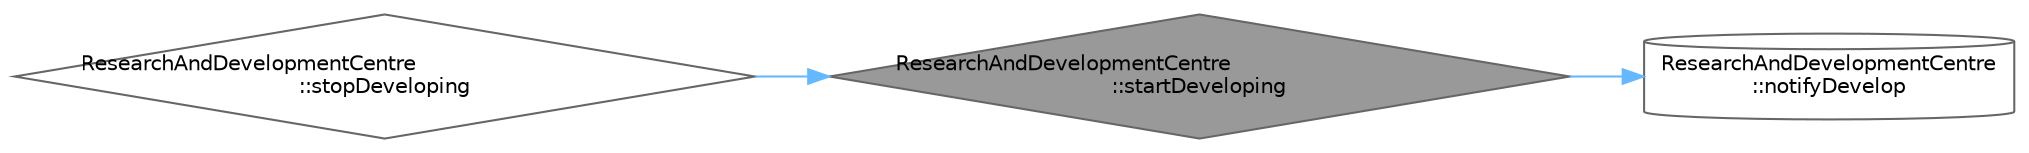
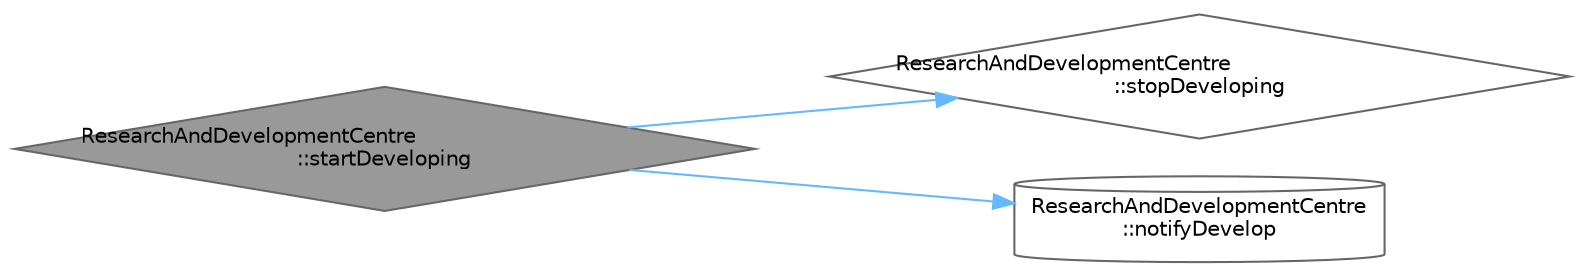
edge "ResearchAndDevelopmentCentre ::stopDeveloping" -> "ResearchAndDevelopmentCentre ::startDeveloping": reversed
